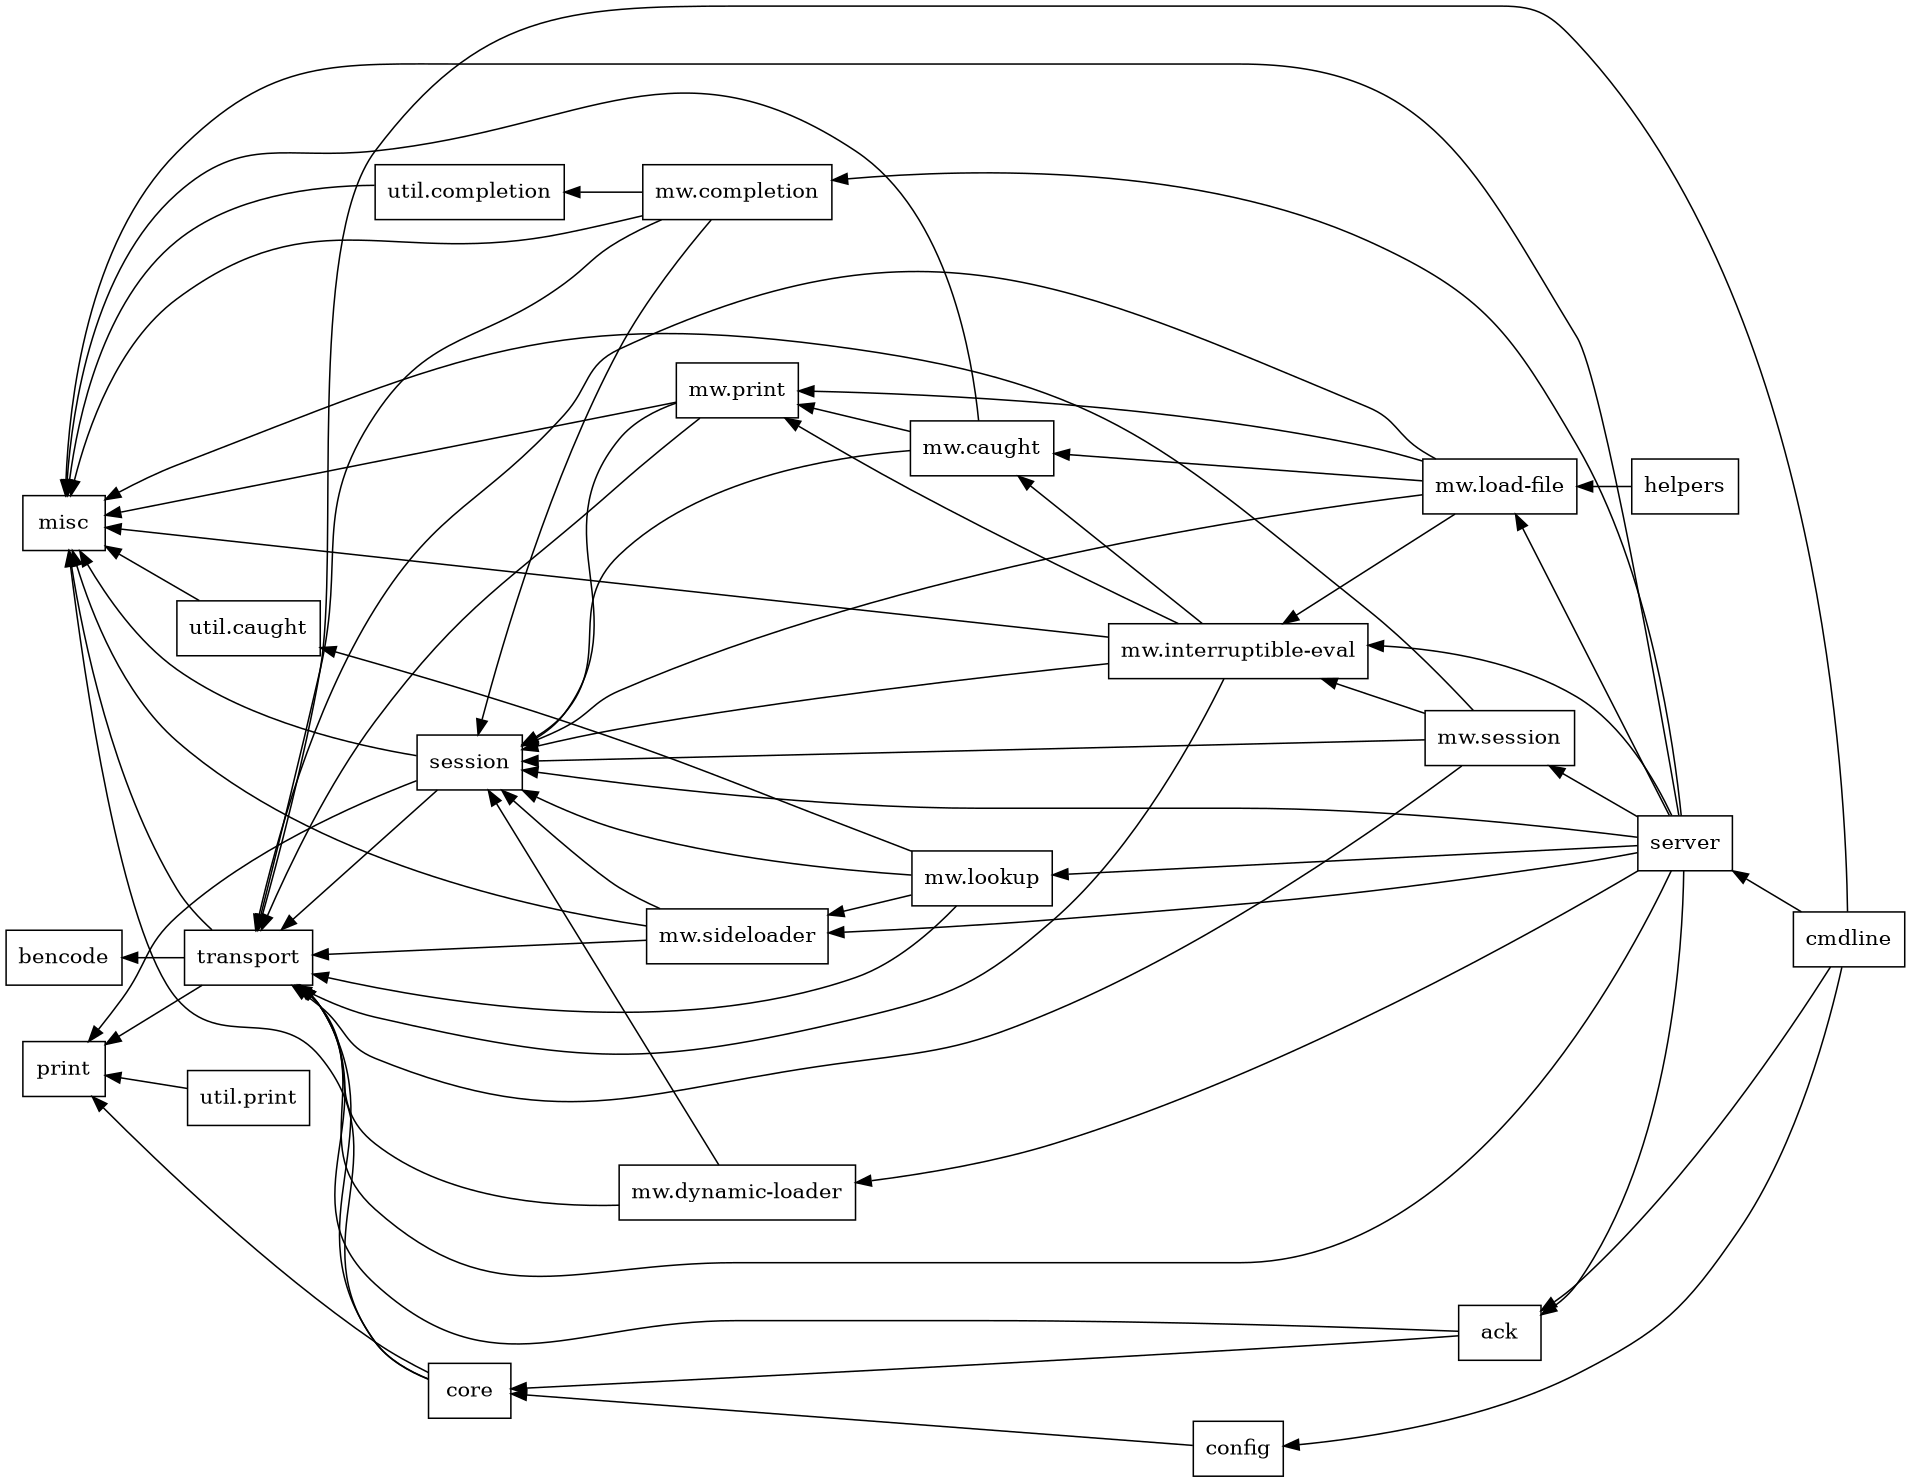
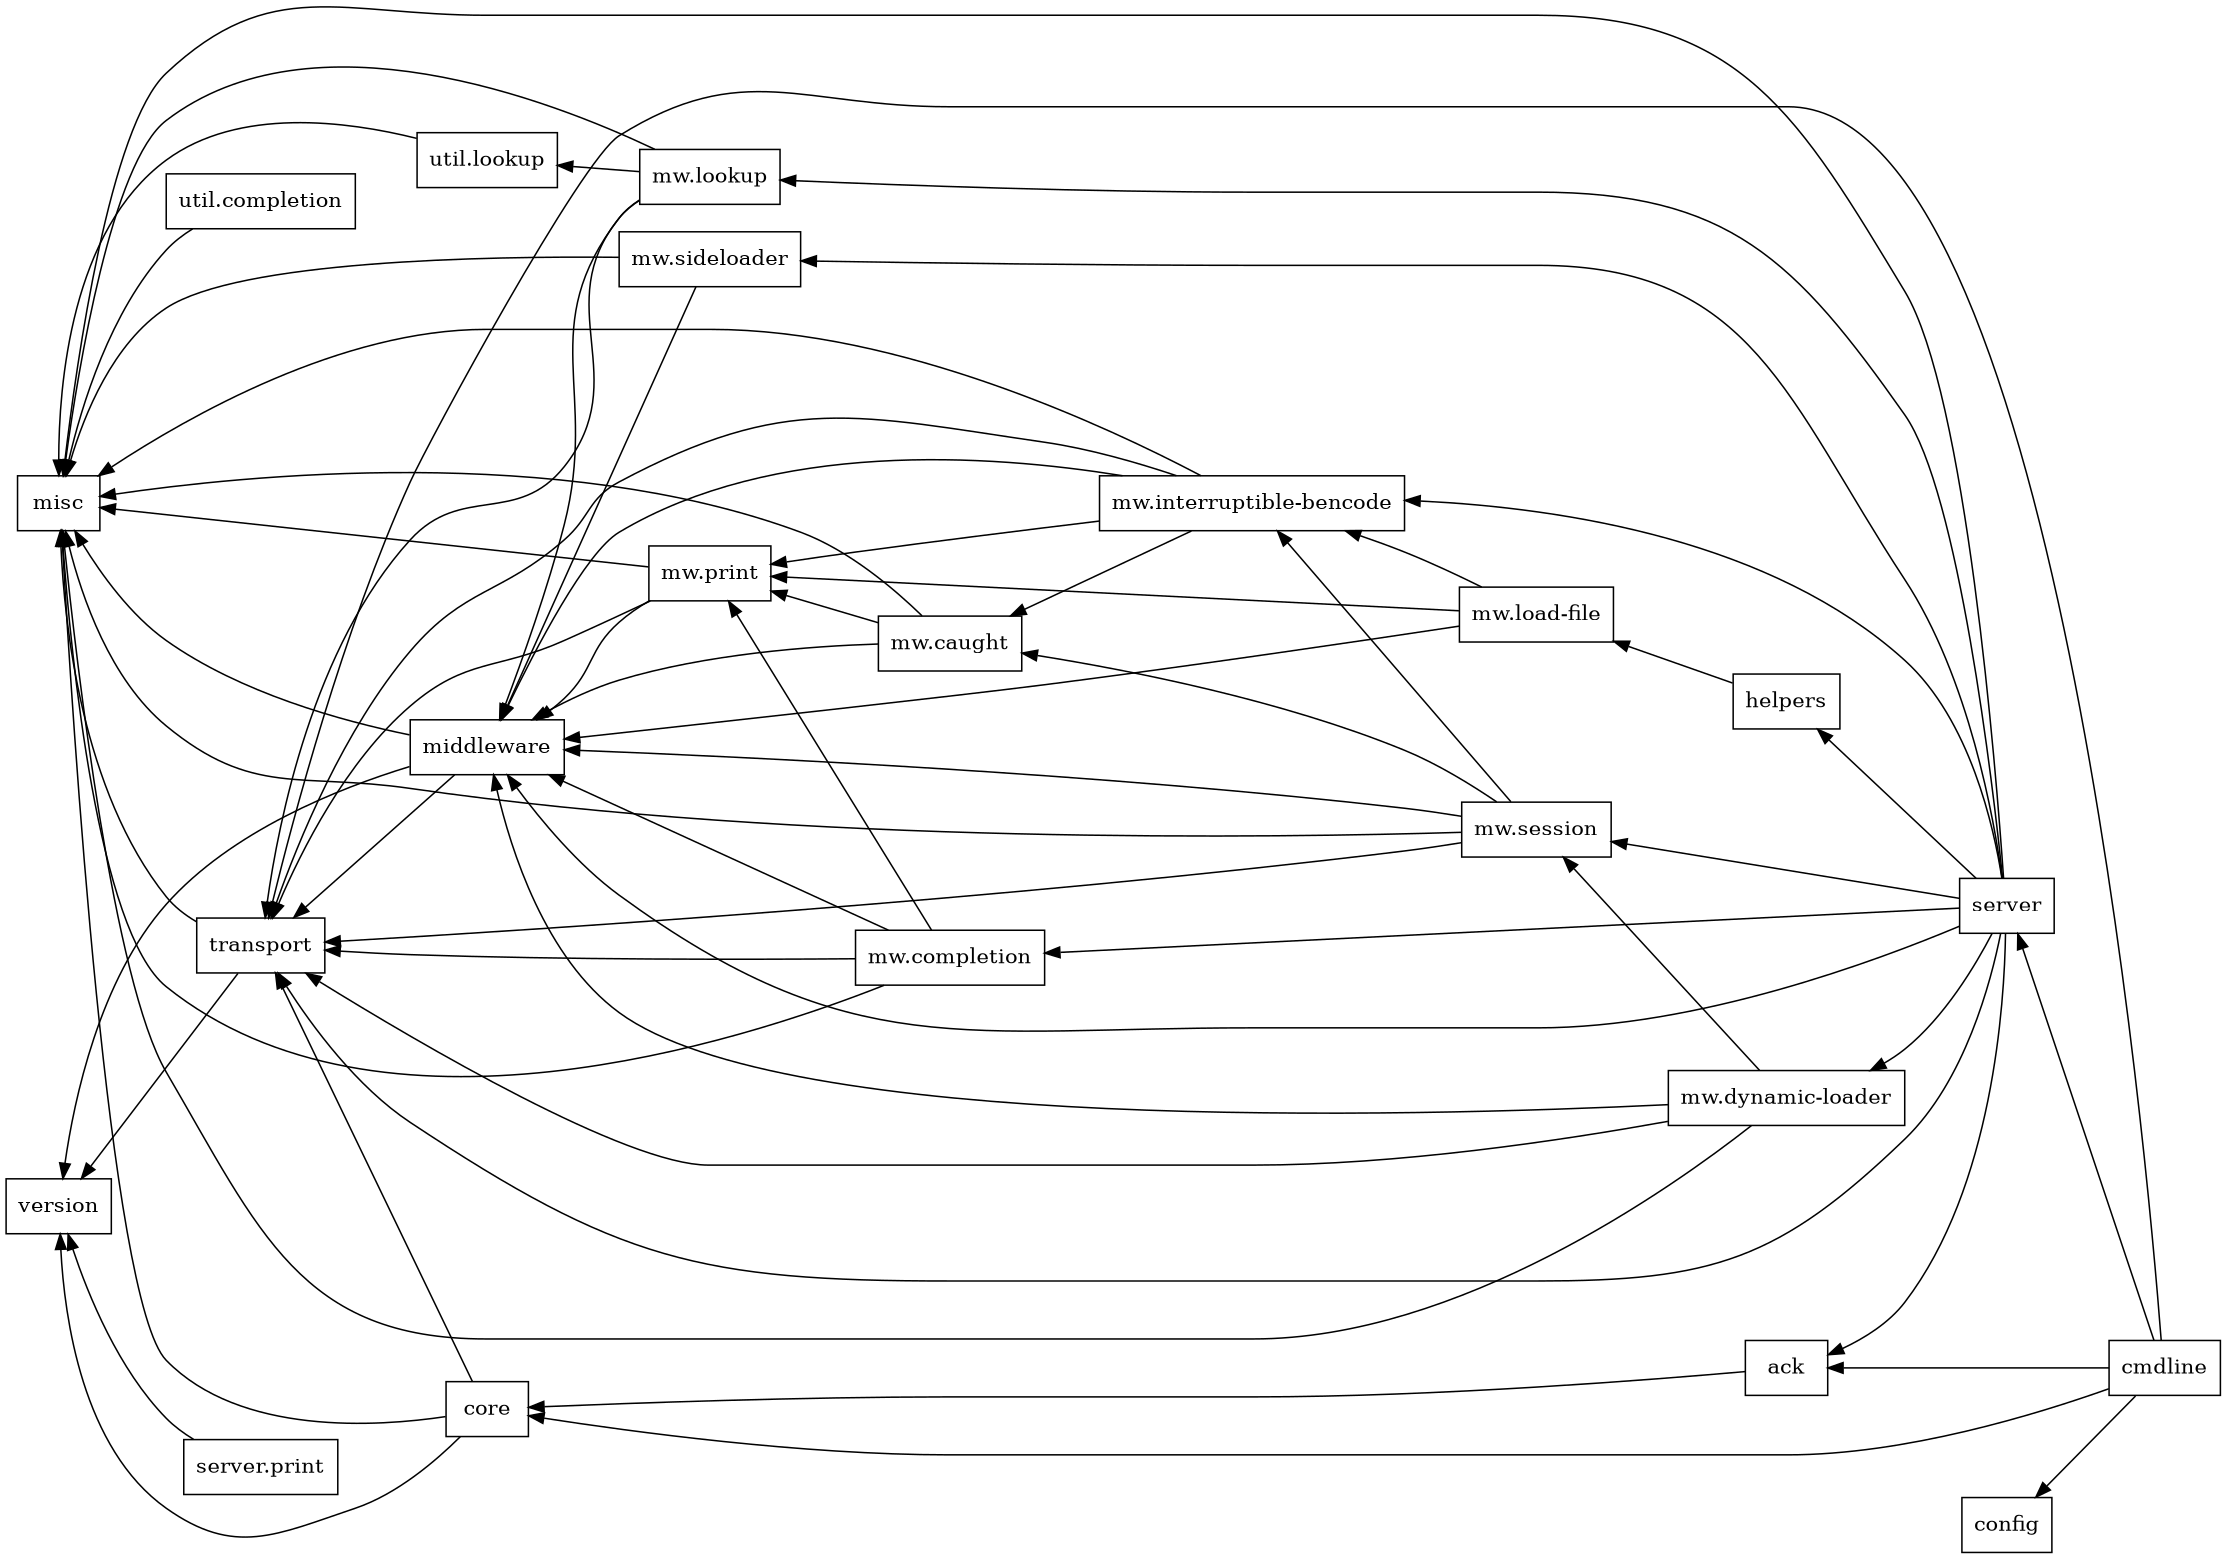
edge "mw.completion" -> "util.completion": now "mw.completion" -> "mw.print"
edge "mw.load-file" -> "transport": removed
edge "mw.load-file" -> "mw.caught": now "mw.session" -> "mw.caught"
node "util.caught": label "util.caught" -> "util.lookup"
node "mw.interruptible-eval": label "mw.interruptible-eval" -> "mw.interruptible-bencode"
edge "server" -> "mw.load-file": now "server" -> "helpers"
node "session": label "session" -> "middleware"
edge "mw.lookup" -> "mw.sideloader": now "mw.lookup" -> "misc"
edge "mw.sideloader" -> "transport": removed
node "bencode": removed
edge "mw.dynamic-loader" -> "mw.session": added
node "print": label "print" -> "version"
node "util.print": label "util.print" -> "server.print"
edge "ack" -> "transport": removed
edge "mw.dynamic-loader" -> "misc": added
edge "config" -> "core": now "cmdline" -> "core"
